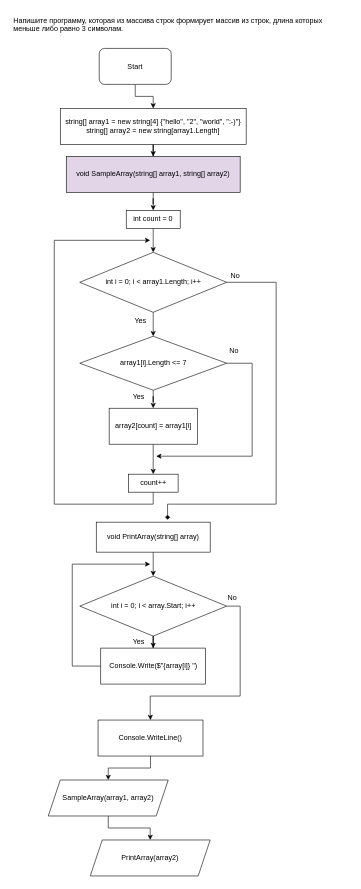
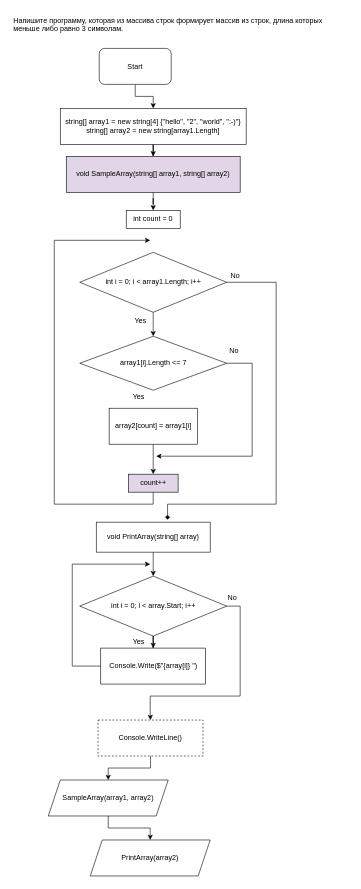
edge "int count = 0" -> "int i = 0; i < array1.Length; i++": removed
edge "array1[i].Length <= 7" -> "array2[count] = array1[i]": removed
node "count++": fillcolor #ffffff -> #e1d5e7
node "Console.WriteLine()": style solid -> dashed
